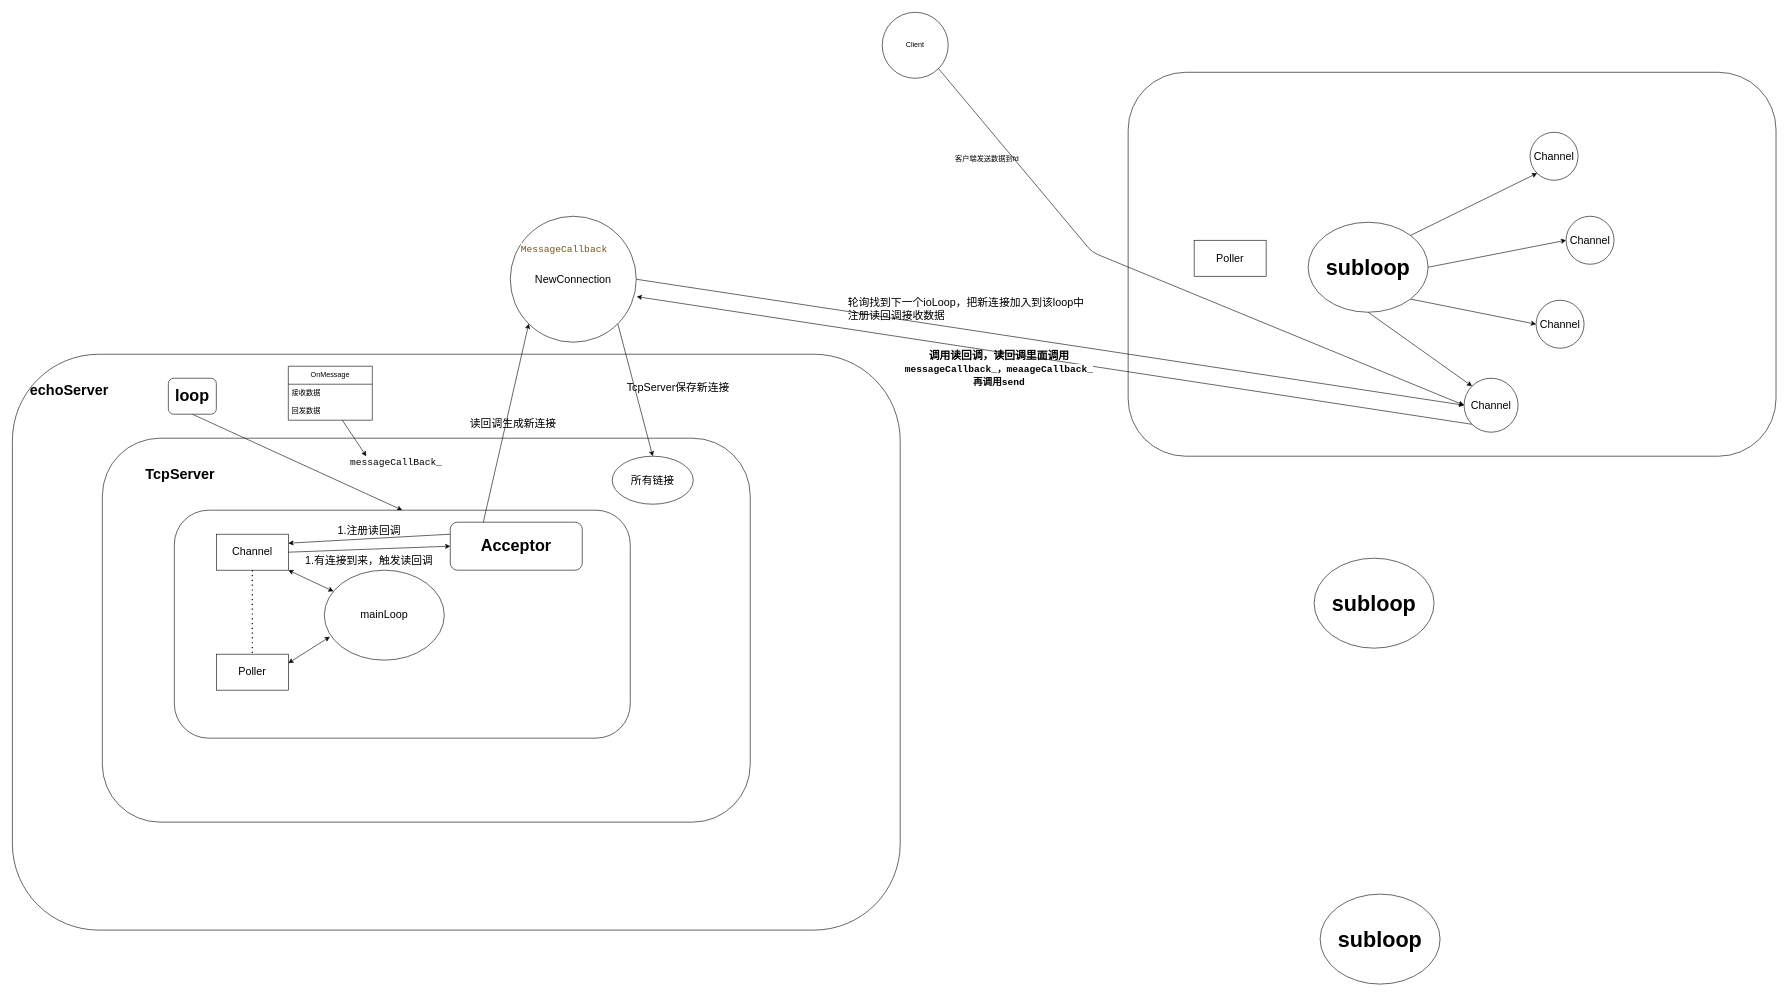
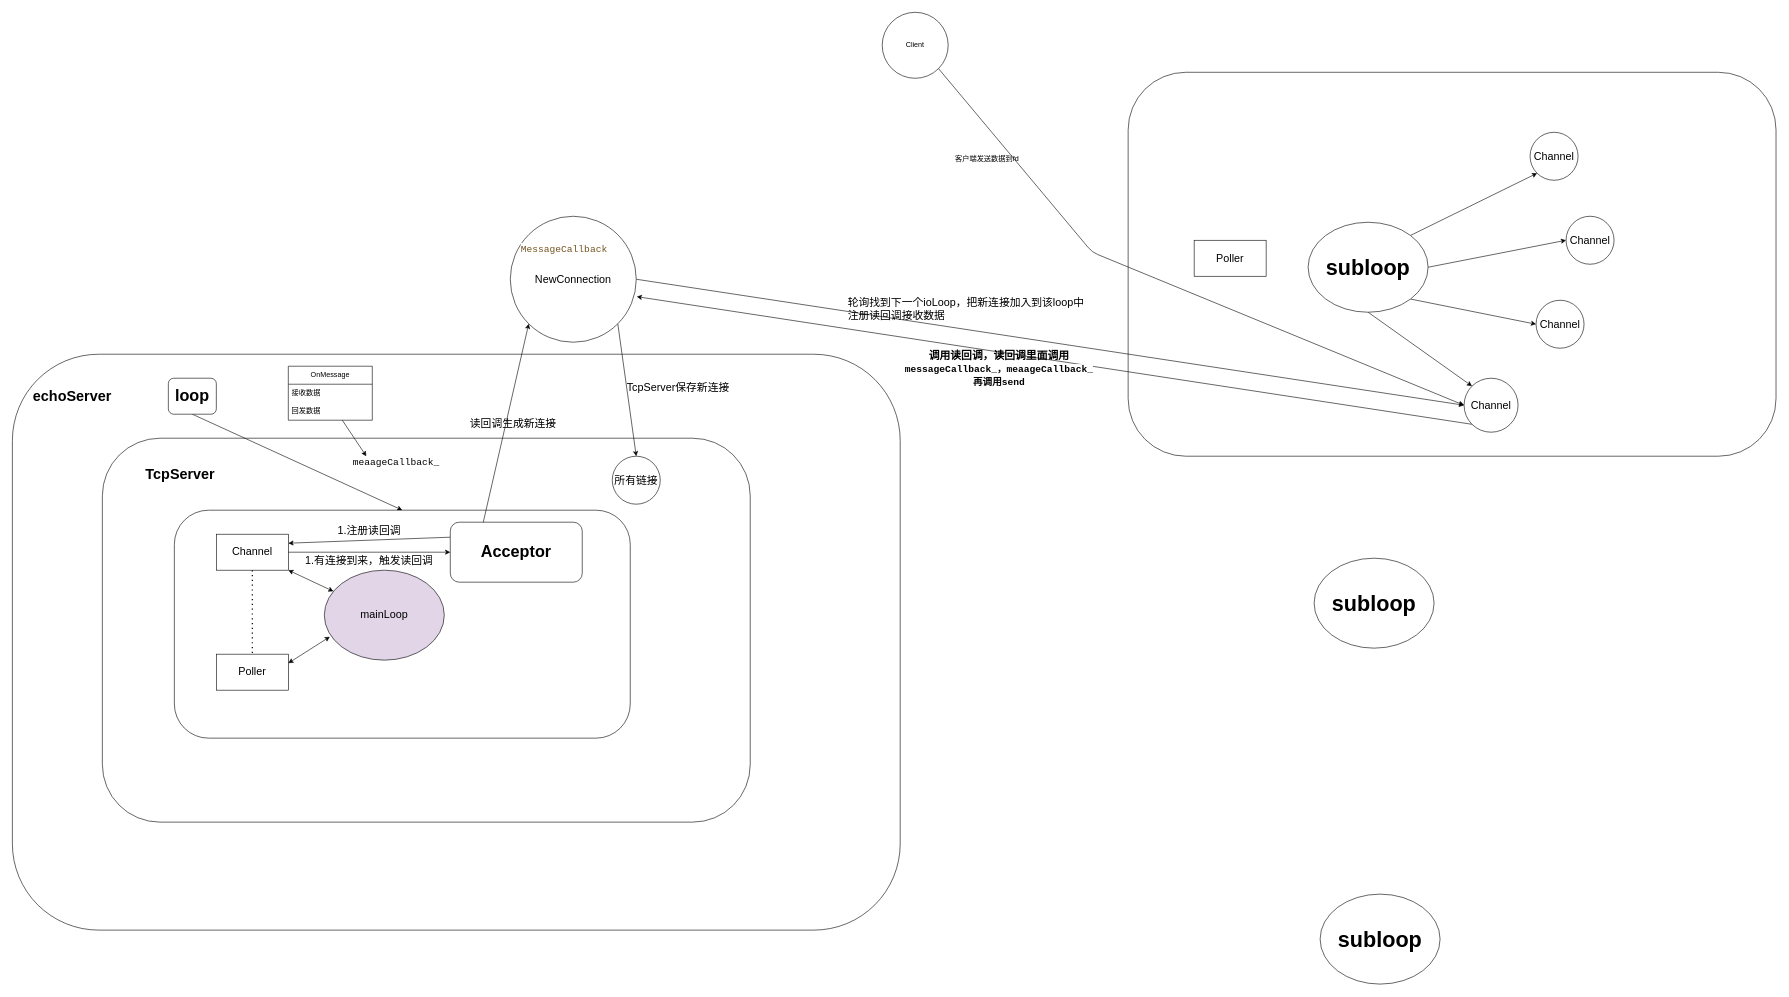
node "echoServer": moved (69, 390) -> (72, 396)
node "messageCallBack_": label "messageCallBack_" -> "meaageCallback_"
node "所有链接": size 81x48 -> 48x48
node "Acceptor": size 132x48 -> 132x60
node "mainLoop": fillcolor #ffffff -> #e1d5e7
